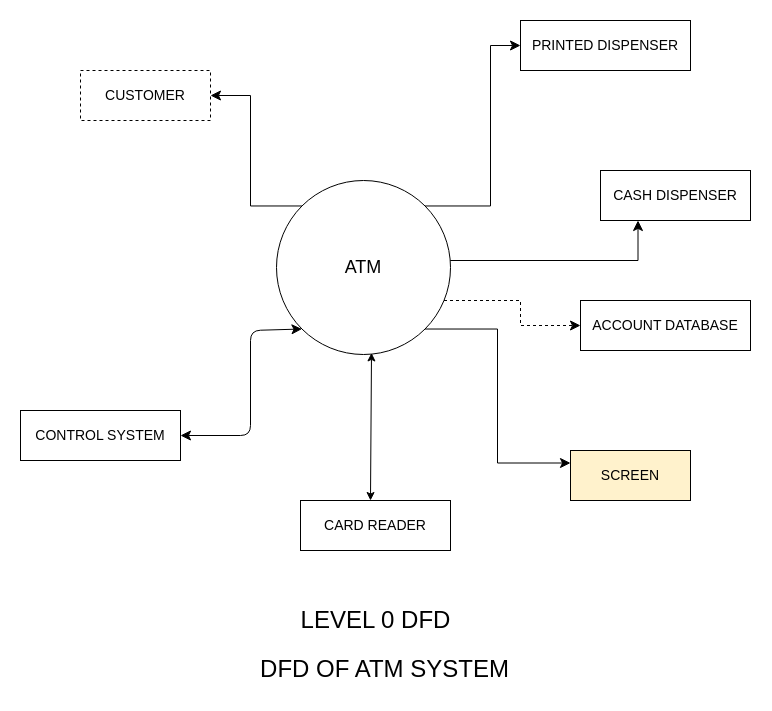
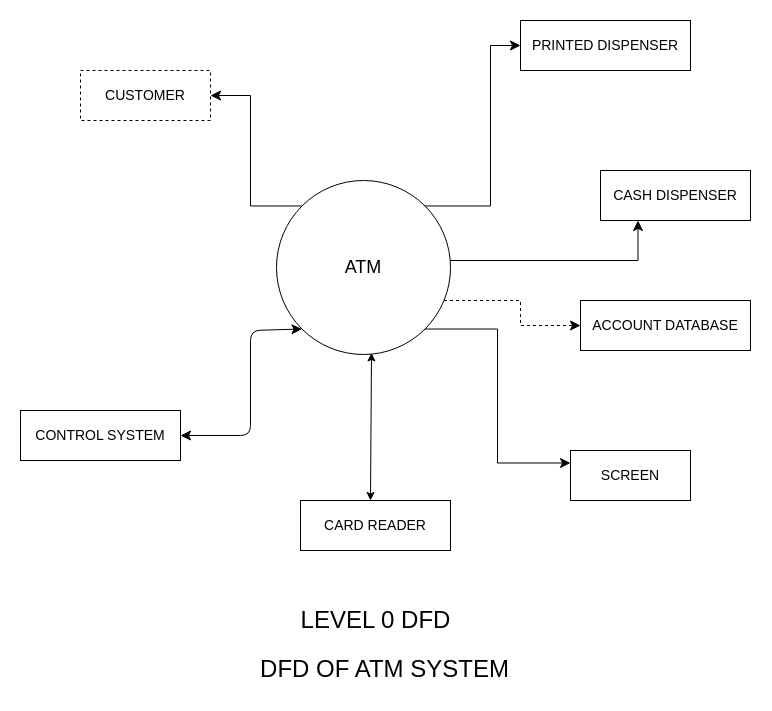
node "SCREEN": fillcolor #fff2cc -> #ffffff
